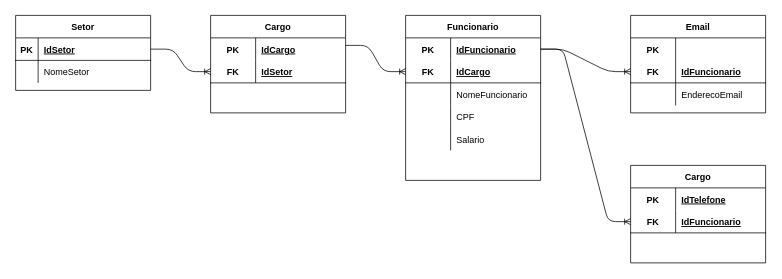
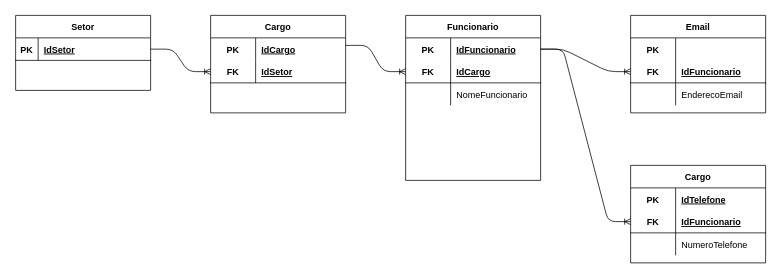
node "NomeSetor": removed
node "CPF": removed
node "Salario": removed
node "NumeroTelefone": added
